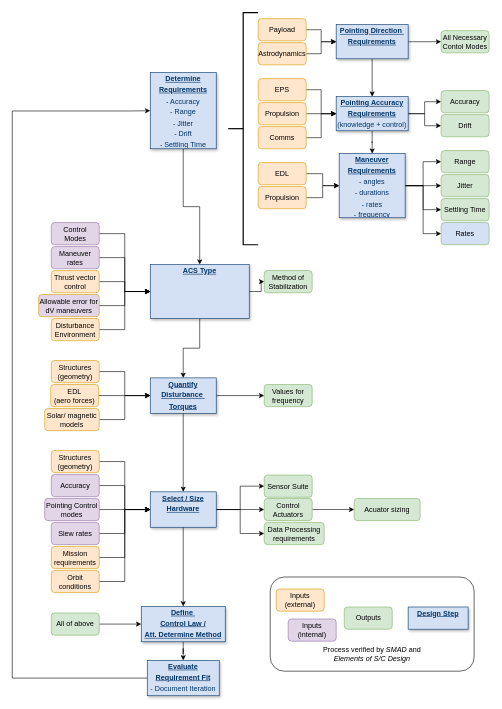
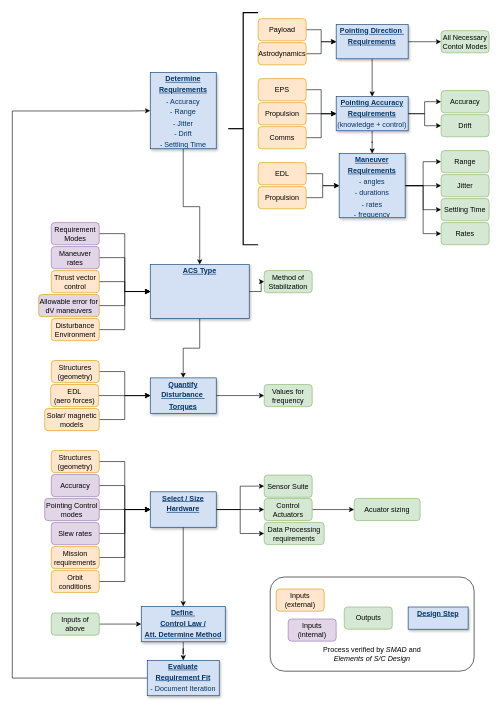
node "Rates": fillcolor #d4e1f5 -> #d5e8d4
node "Control Modes": label "Control Modes" -> "Requirement Modes"
edge "Quantify Disturbance Torques" -> "Select / Size Hardware": removed
node "All of above": label "All of above" -> "Inputs of above"
